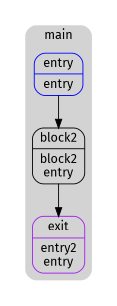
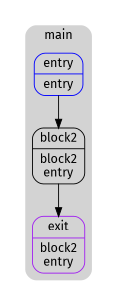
node "exit": text "entry2" -> "block2"
